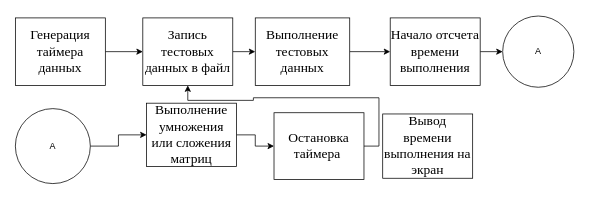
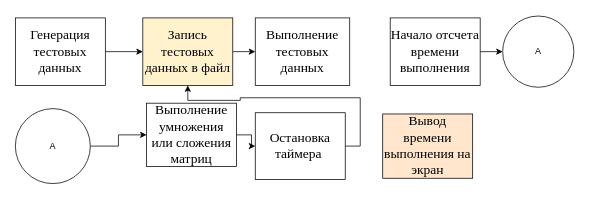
node "Генерация таймера данных": label "Генерация таймера данных" -> "Генерация тестовых данных"
node "Запись тестовых данных в файл": fillcolor #ffffff -> #fff2cc
edge "Выполнение тестовых данных" -> "Начало отсчета времени выполнения": removed
node "Остановка таймера": moved (319, 146) -> (300, 146)
node "Вывод времени выполнения на экран": fillcolor #ffffff -> #ffe6cc
